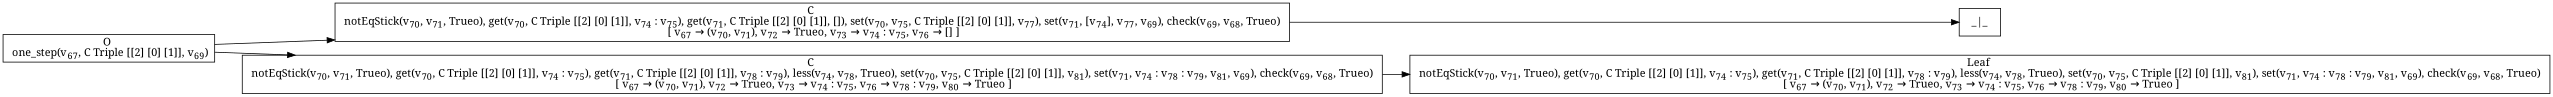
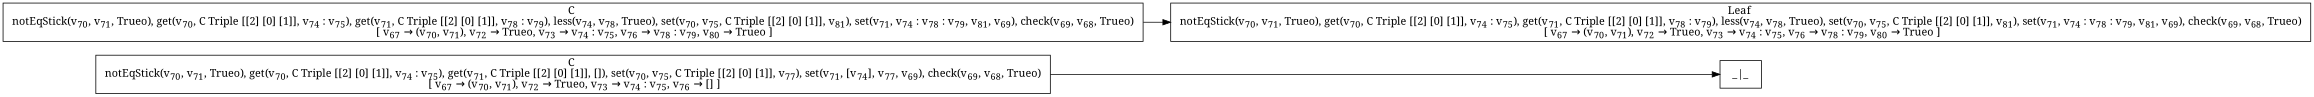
node "O": removed
